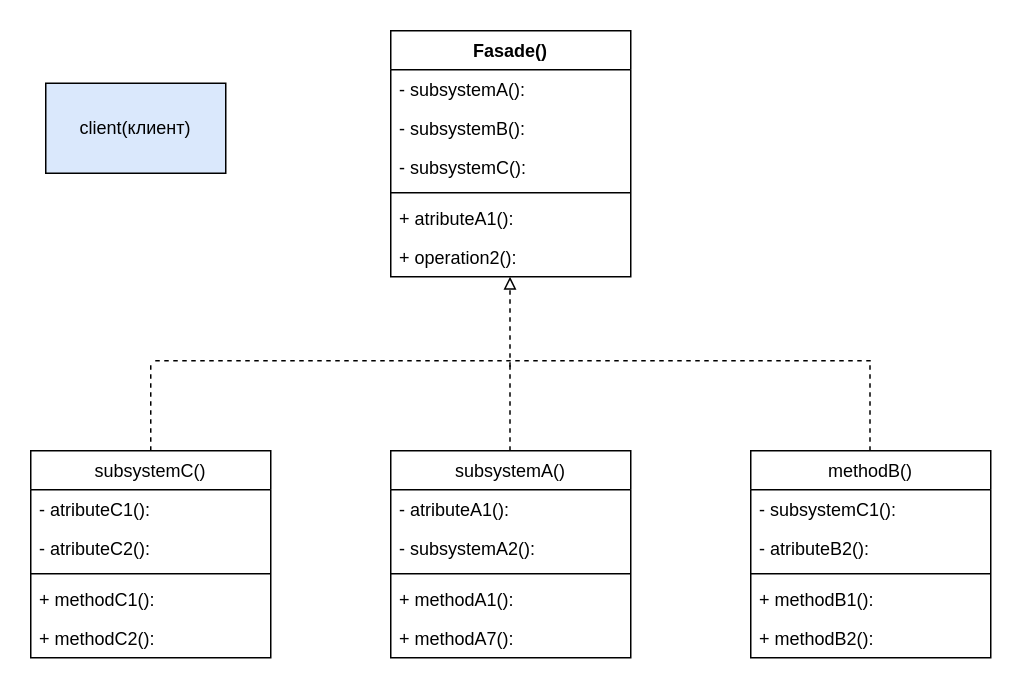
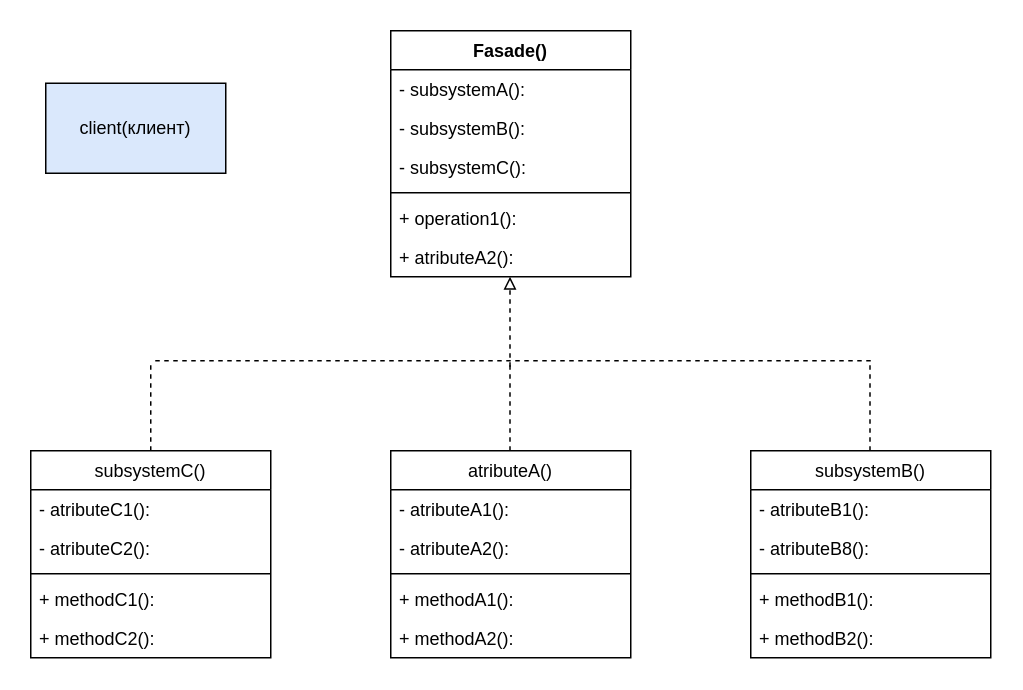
node "+ atributeA1():": label "+ atributeA1():" -> "+ operation1():"
node "+ operation2():": label "+ operation2():" -> "+ atributeA2():"
node "subsystemA()": label "subsystemA()" -> "atributeA()"
node "methodB()": label "methodB()" -> "subsystemB()"
node "- subsystemC1():": label "- subsystemC1():" -> "- atributeB1():"
node "- subsystemA2():": label "- subsystemA2():" -> "- atributeA2():"
node "- atributeB2():": label "- atributeB2():" -> "- atributeB8():"
node "+ methodA7():": label "+ methodA7():" -> "+ methodA2():"
